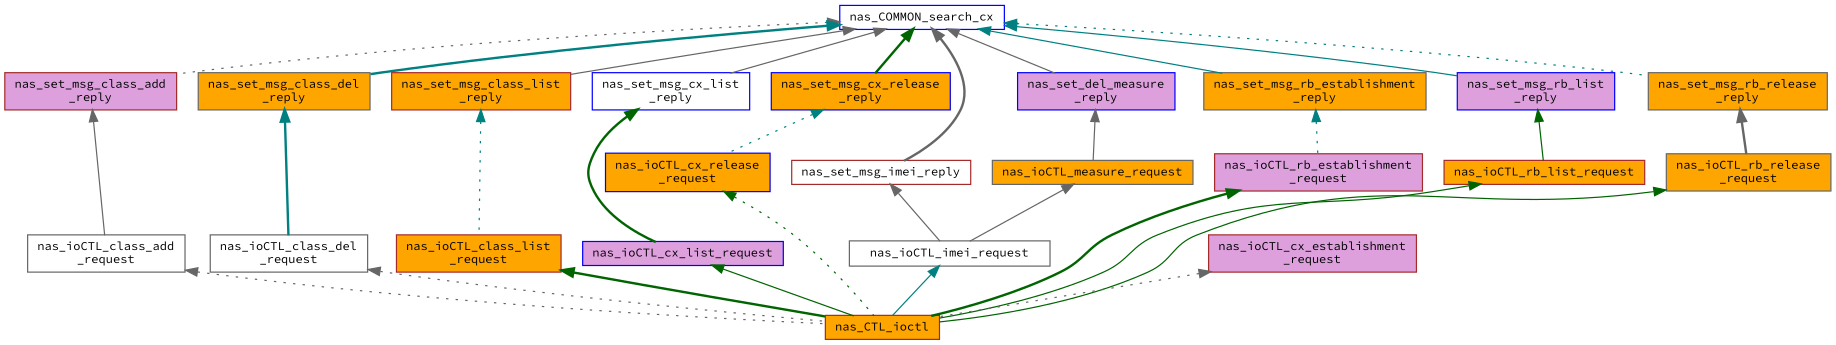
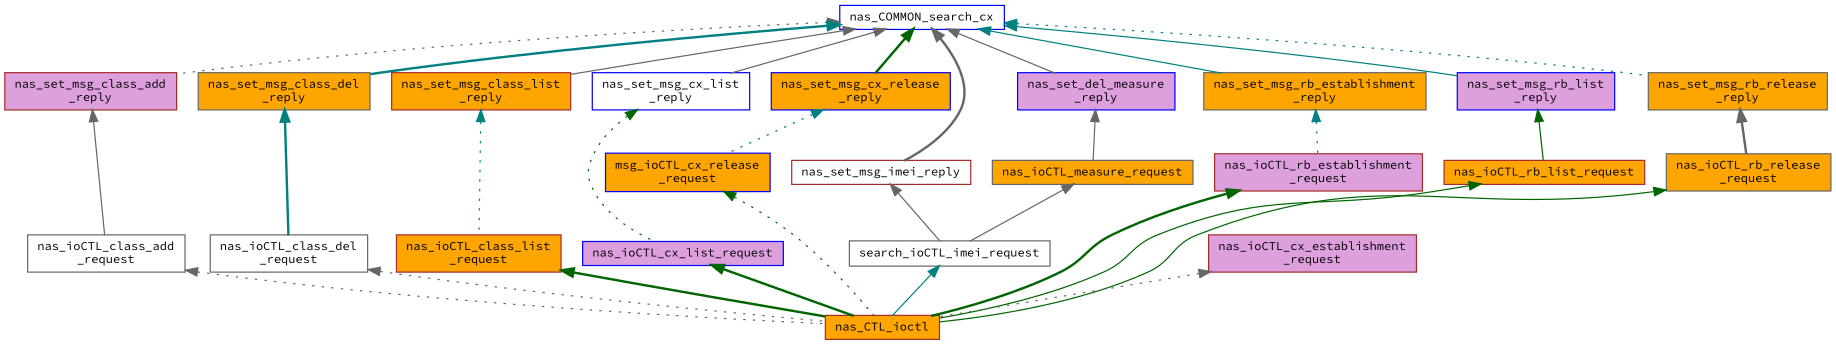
node "nas_ioCTL_cx_release _request": label "nas_ioCTL_cx_release _request" -> "msg_ioCTL_cx_release _request"
edge "nas_ioCTL_cx_list_request" -> "nas_set_msg_cx_list _reply": style bold -> dotted
node "nas_ioCTL_imei_request": label "nas_ioCTL_imei_request" -> "search_ioCTL_imei_request"
edge "nas_CTL_ioctl" -> "nas_ioCTL_cx_list_request": style solid -> bold
